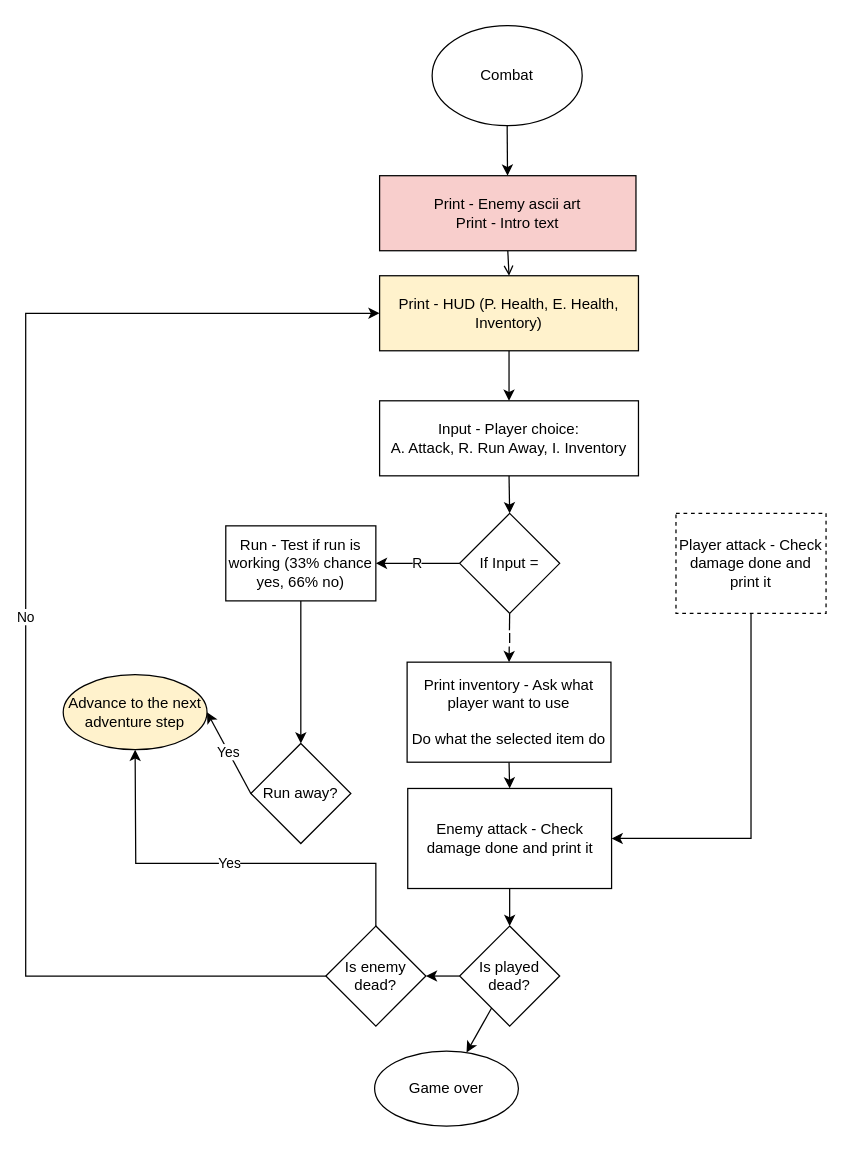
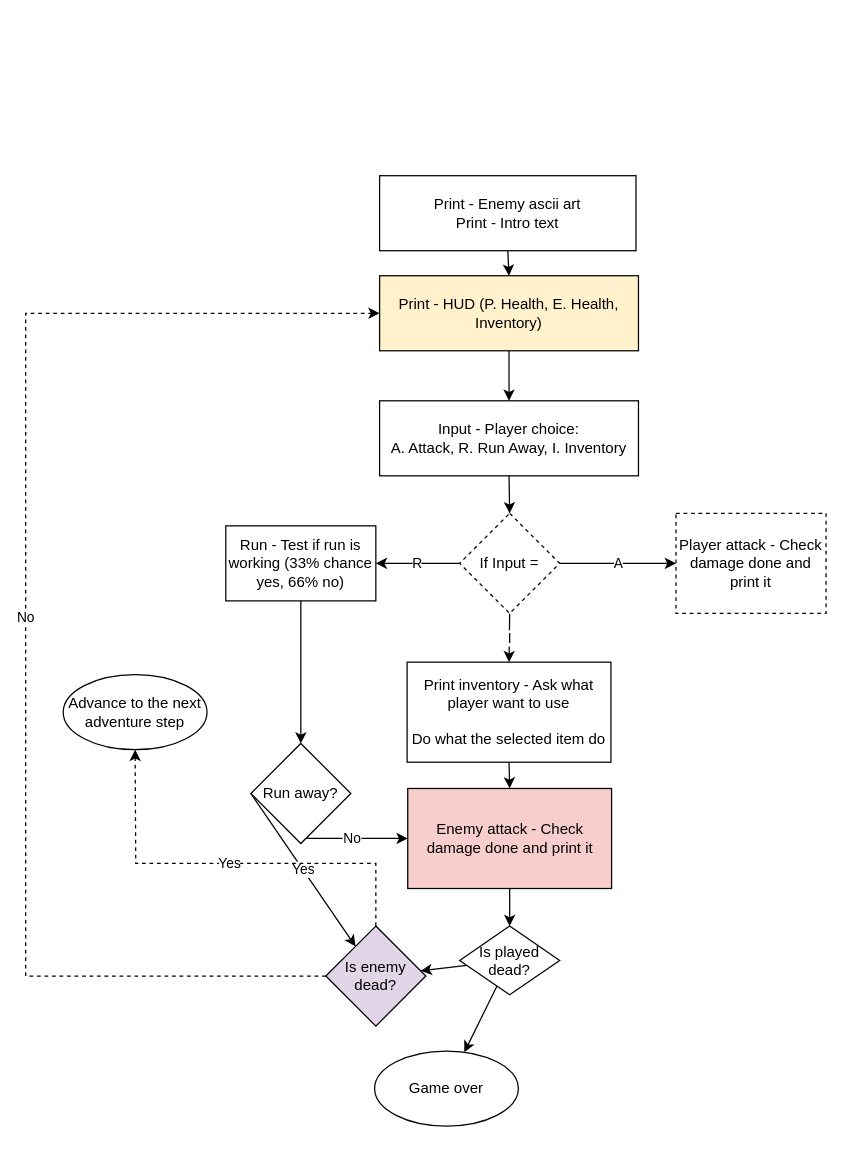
node "Combat": removed
edge "Combat" -> "Print - Enemy ascii art Print - Intro text": removed
node "Print - Enemy ascii art Print - Intro text": fillcolor #f8cecc -> #ffffff
edge "Print - Enemy ascii art Print - Intro text" -> "Print - HUD (P. Health, E. Health, Inventory)": arrowhead open -> classic
node "If Input =": style solid -> dashed
edge "If Input =" -> "Player attack - Check damage done and print it": added, label "A"
node "Advance to the next adventure step": fillcolor #fff2cc -> #ffffff
edge "Run away?" -> "Advance to the next adventure step": now "Run away?" -> "Is enemy dead?"
edge "Player attack - Check damage done and print it" -> "Enemy attack - Check damage done and print it": removed
edge "Run away?" -> "Enemy attack - Check damage done and print it": added, label "No"
node "Enemy attack - Check damage done and print it": fillcolor #ffffff -> #f8cecc
edge "Is enemy dead?" -> "Advance to the next adventure step": style solid -> dashed
edge "Is enemy dead?" -> "Print - HUD (P. Health, E. Health, Inventory)": style solid -> dashed
node "Is enemy dead?": fillcolor #ffffff -> #e1d5e7
node "Is played dead?": size 100x100 -> 100x69
